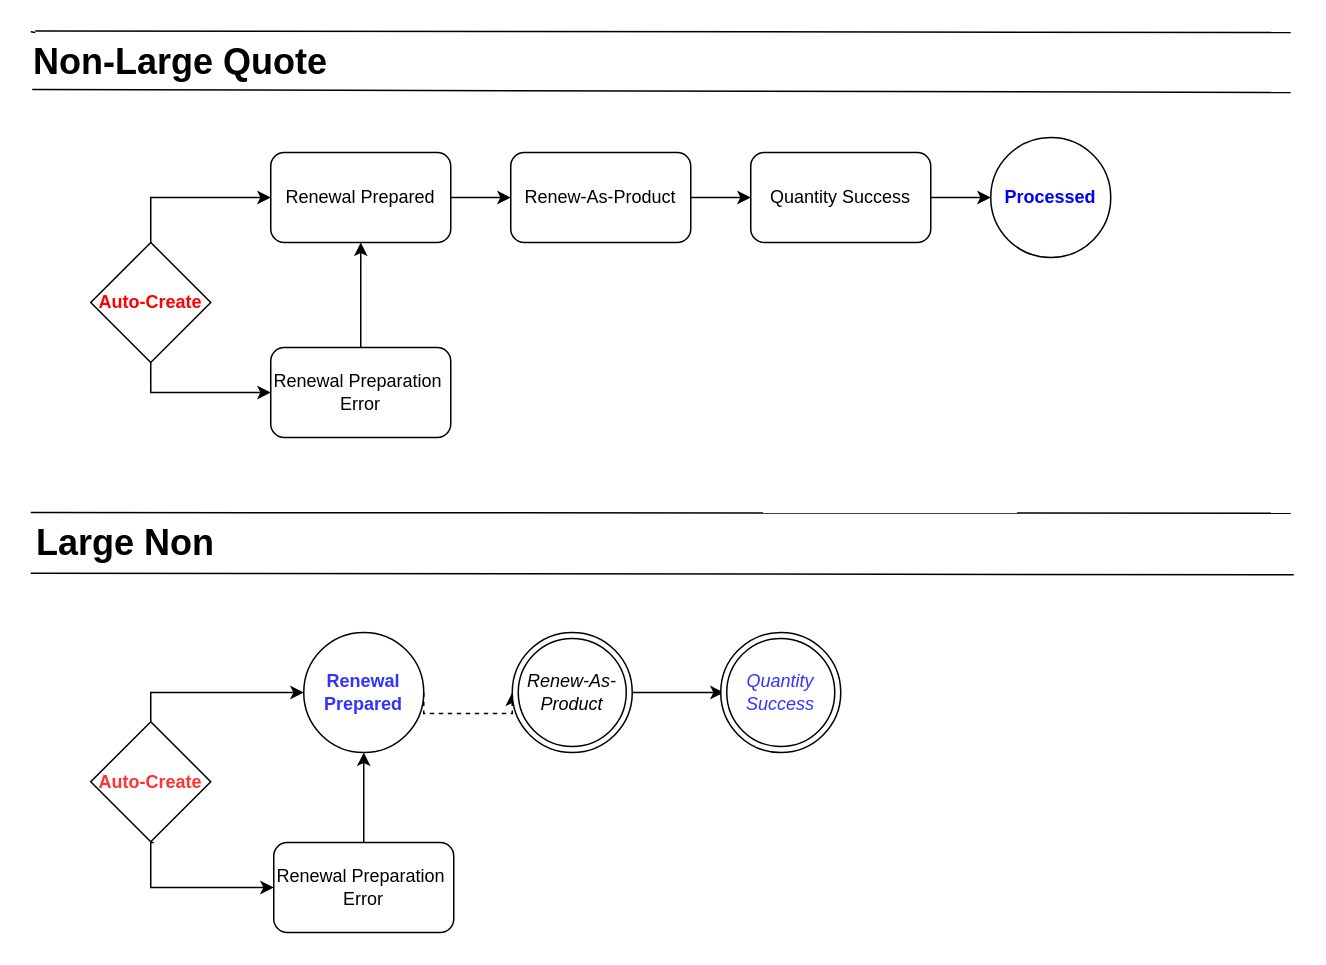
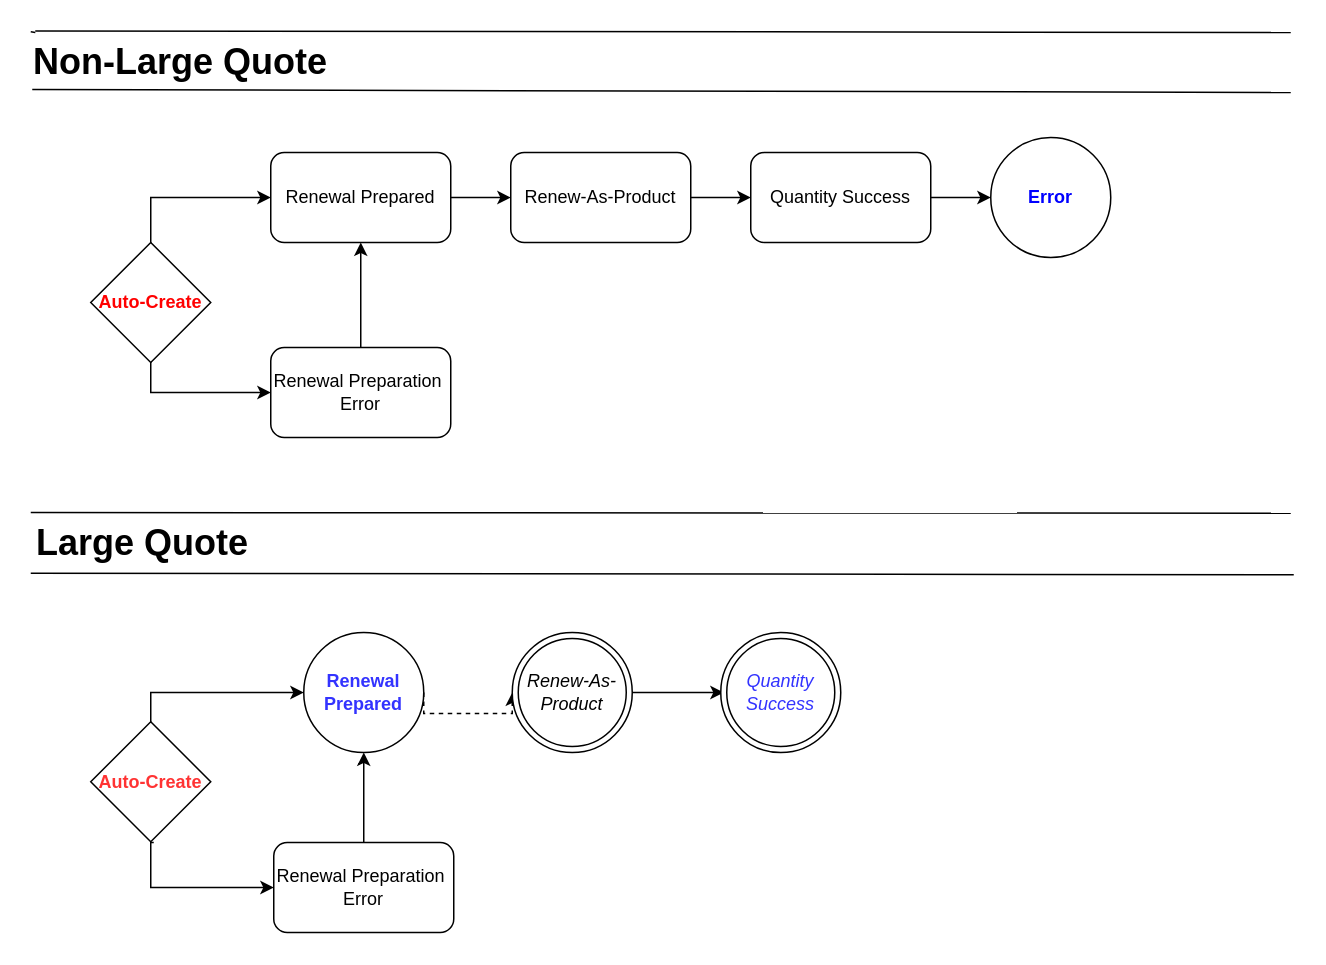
node "Processed": label "Processed" -> "Error"
node "Large Non": label "Large Non" -> "Large Quote"
